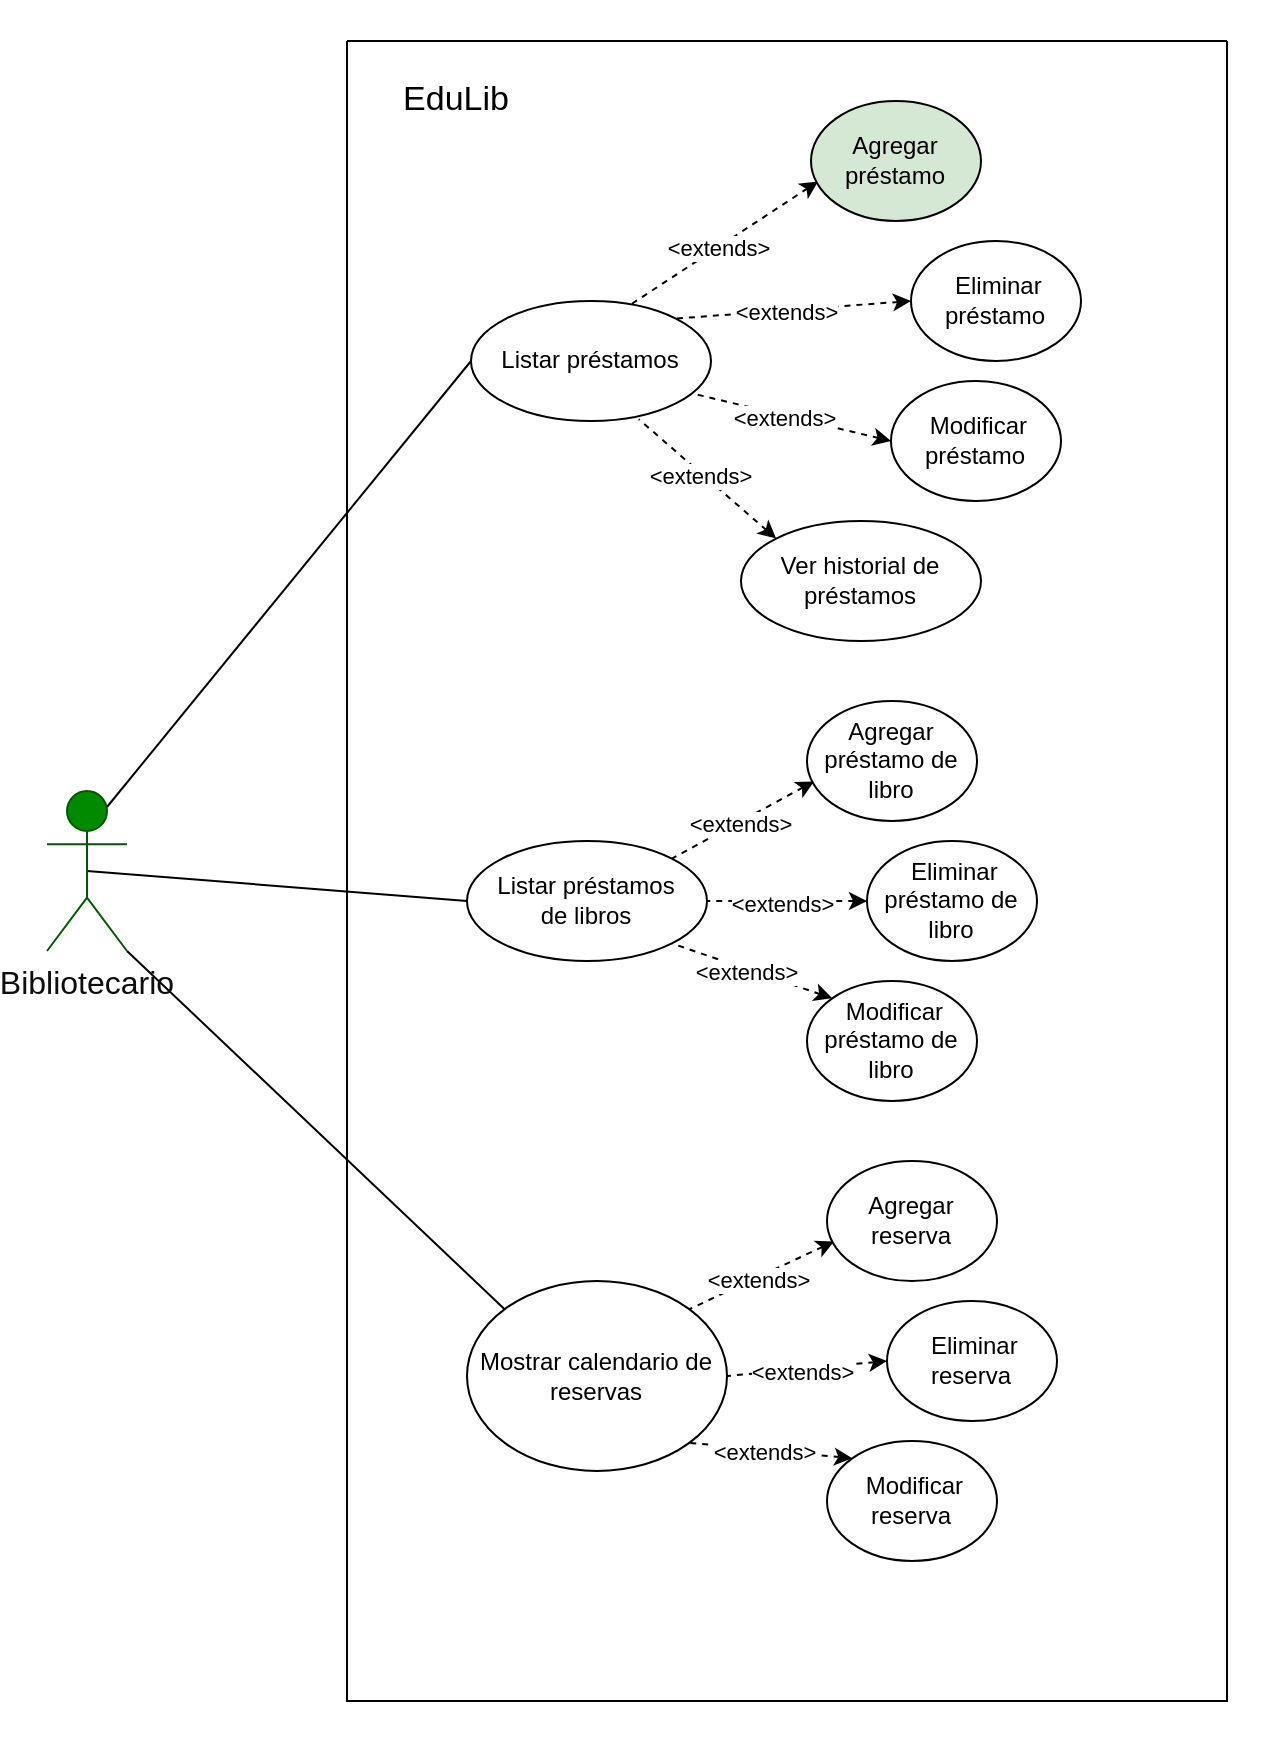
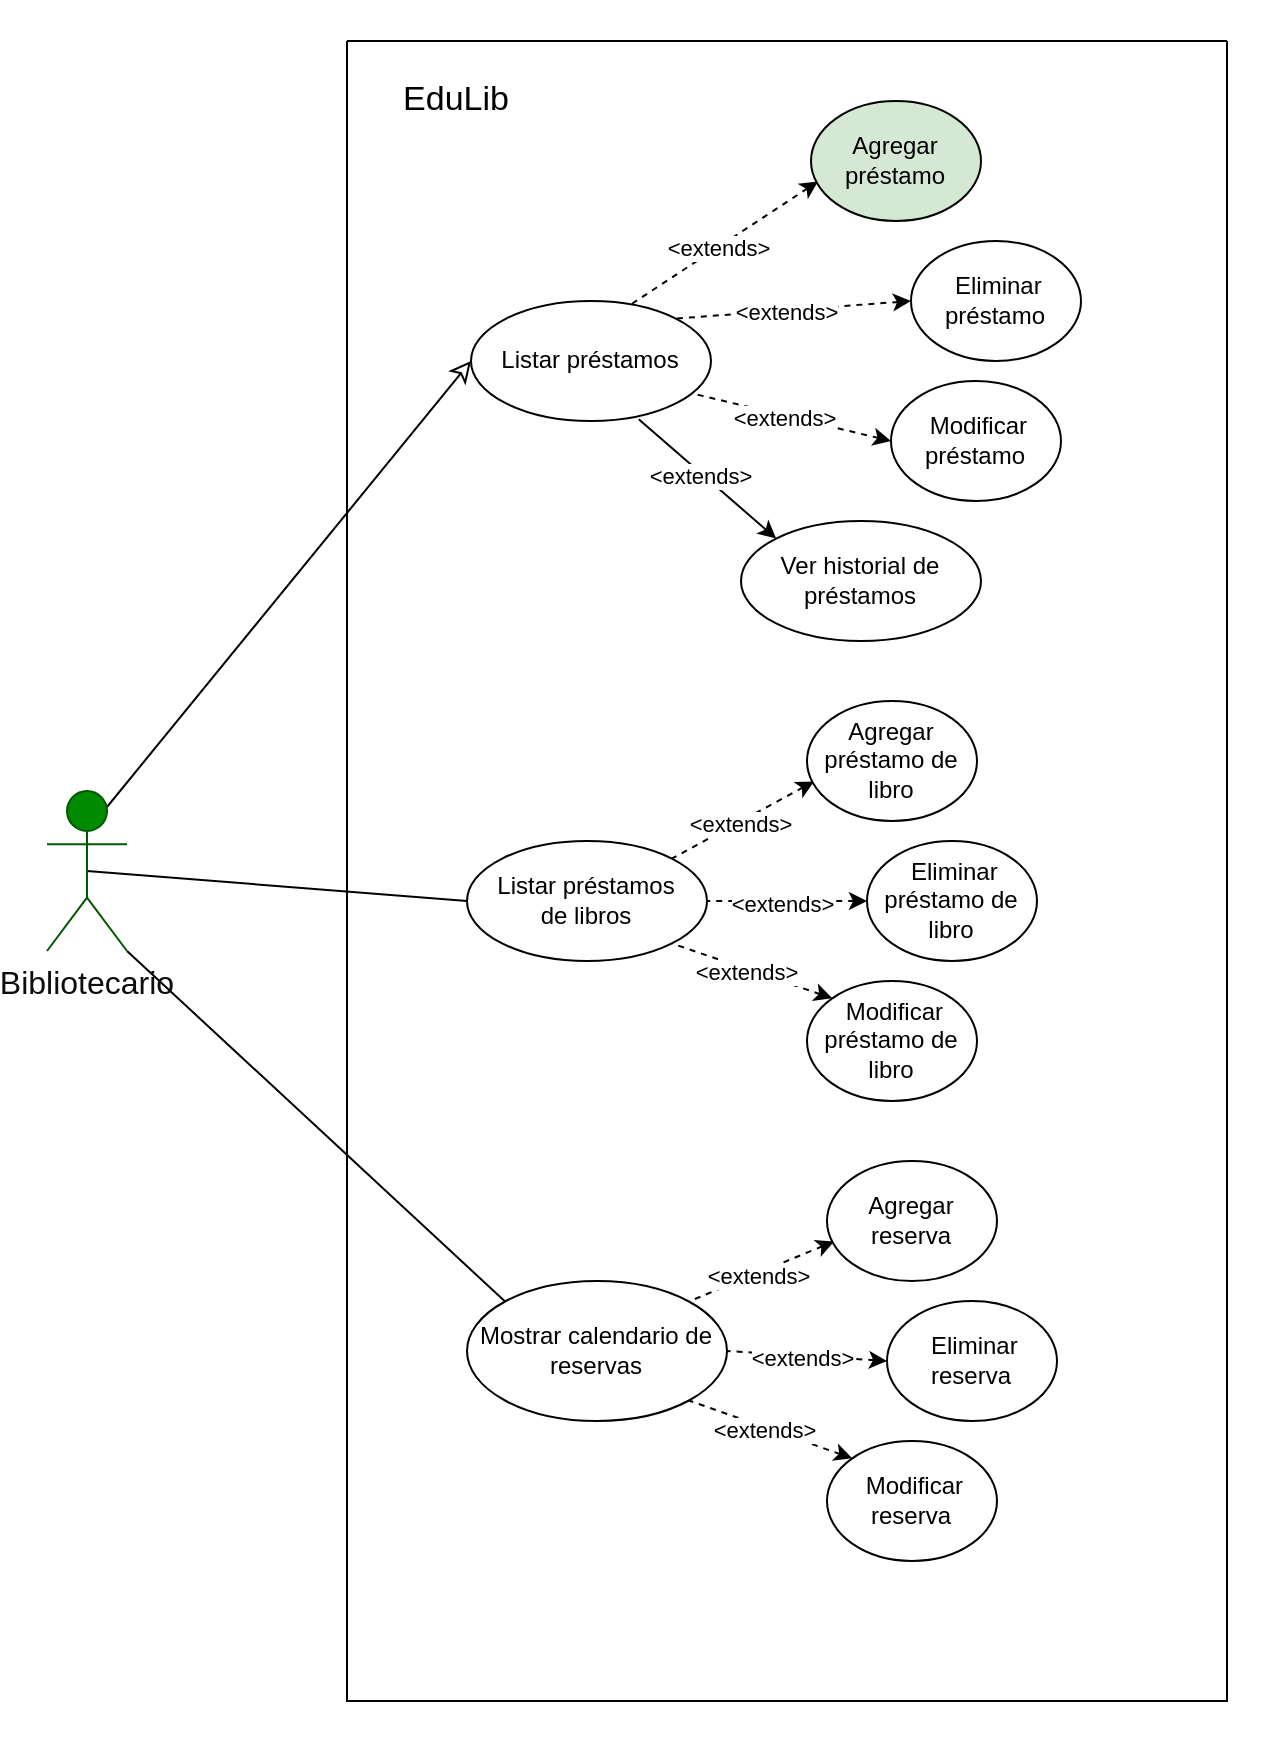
edge "Listar préstamos" -- "Bibliotecario": arrowhead none -> classic
edge "Listar préstamos" -> "Ver historial de préstamos": style dashed -> solid
node "Mostrar calendario de reservas": size 260x190 -> 260x140
